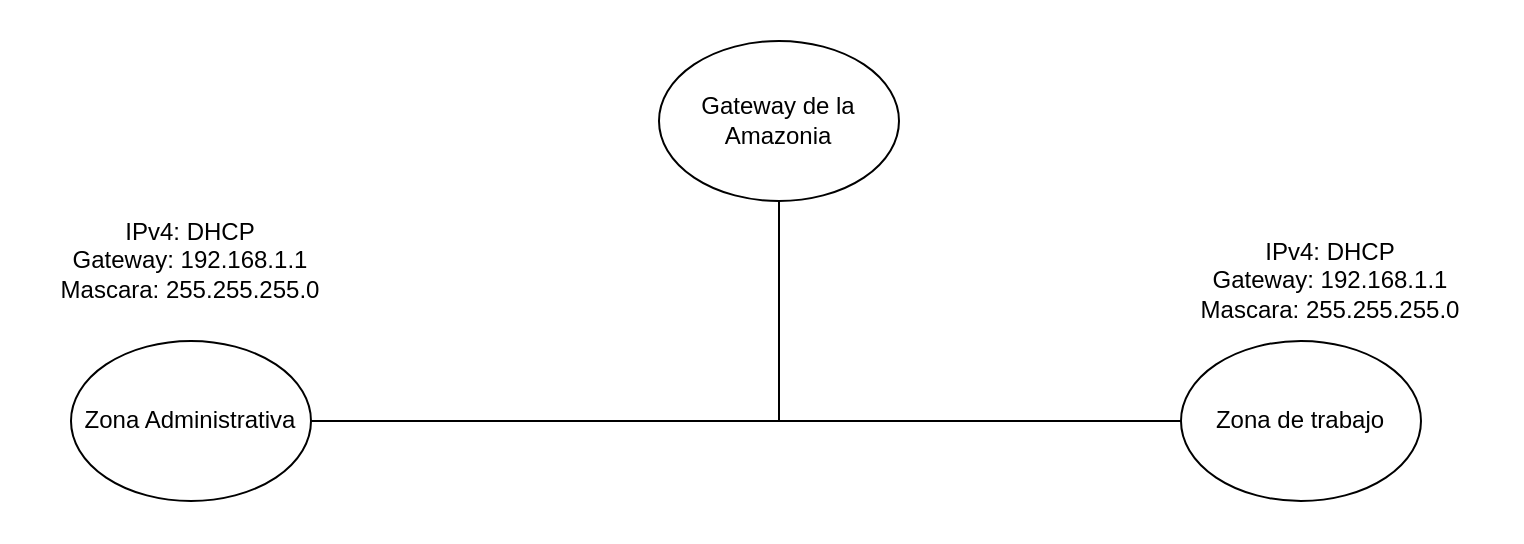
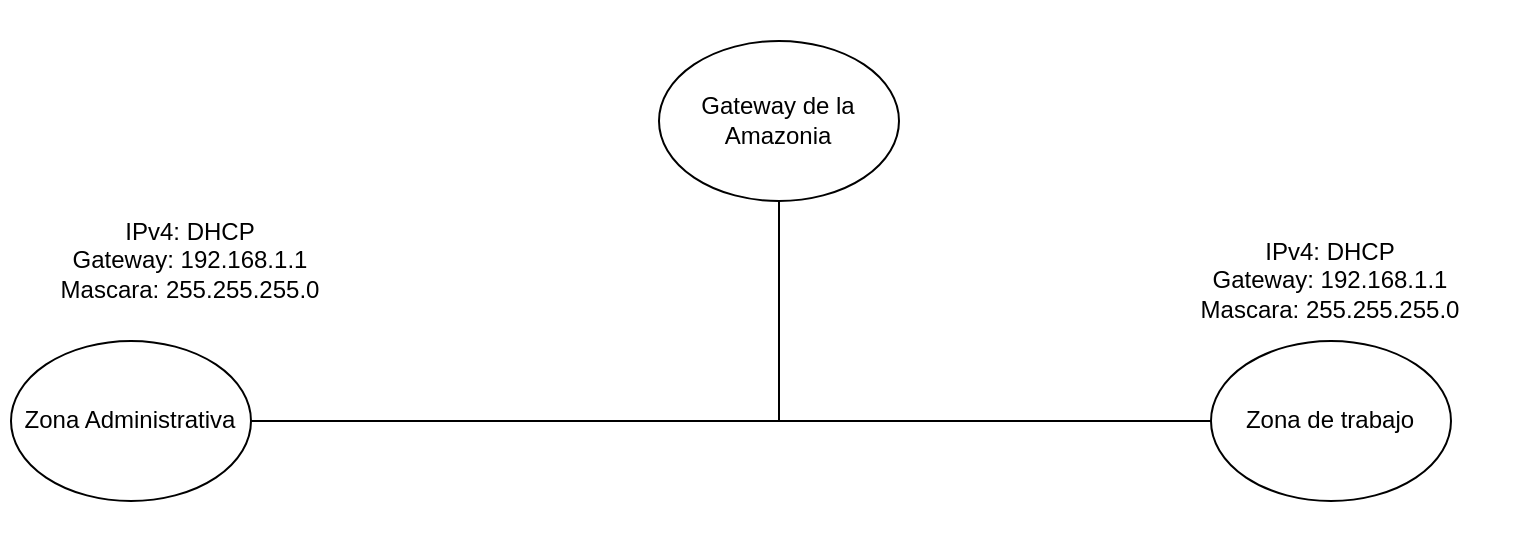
node "Zona Administrativa": moved (191, 421) -> (131, 421)
node "Zona de trabajo": moved (1301, 421) -> (1331, 421)
